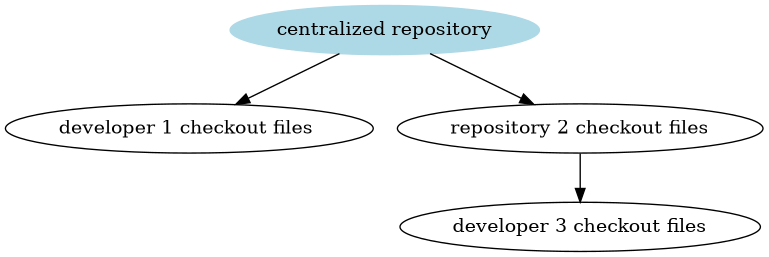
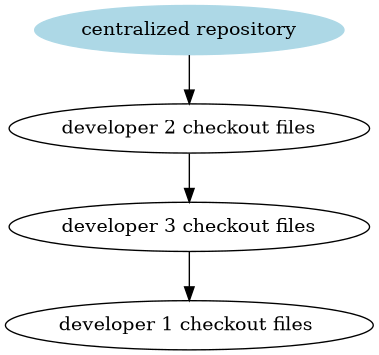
edge "centralized repository" -> "developer 1 checkout files": now "developer 3 checkout files" -> "developer 1 checkout files"
node "repository 2 checkout files": label "repository 2 checkout files" -> "developer 2 checkout files"
